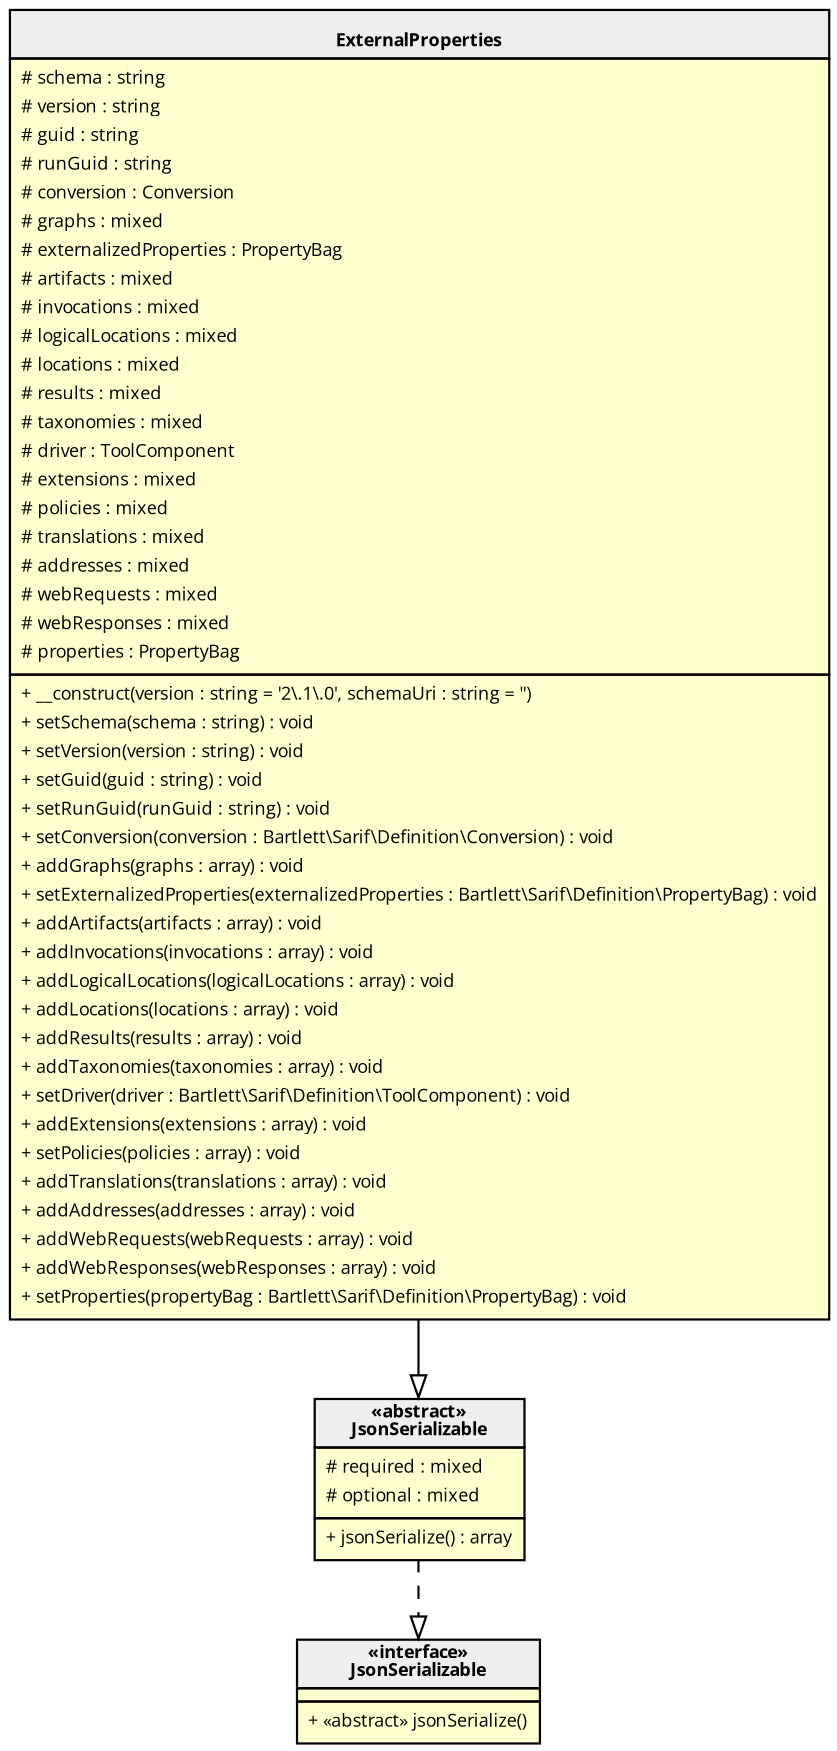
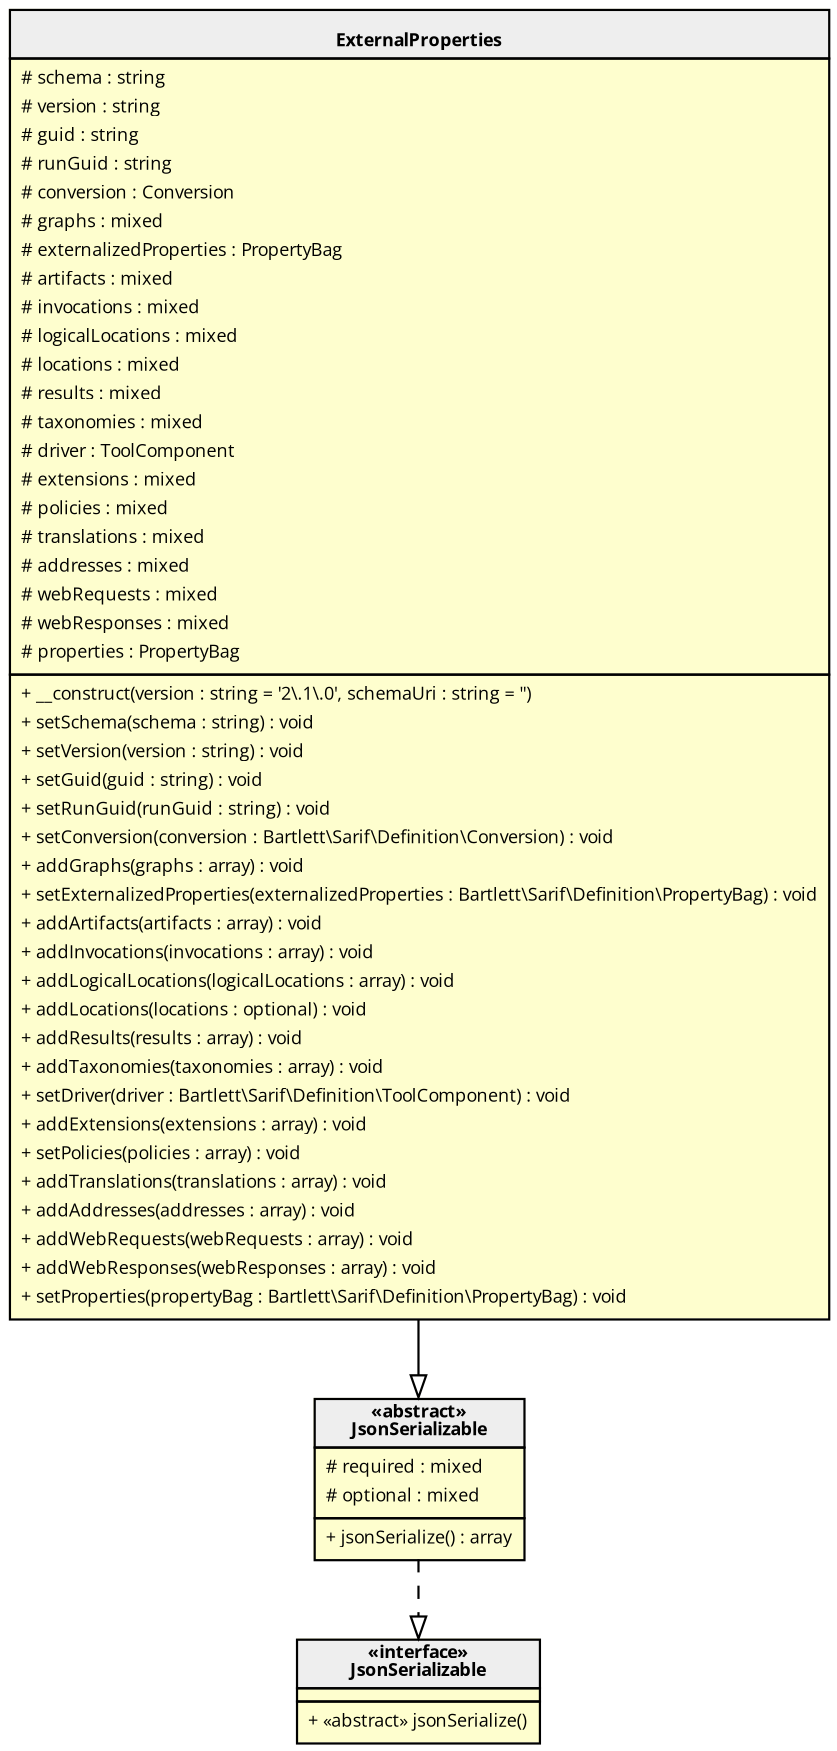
node "ExternalProperties": text "+ addLocations(locations : array) : void" -> "+ addLocations(locations : optional) : void"
